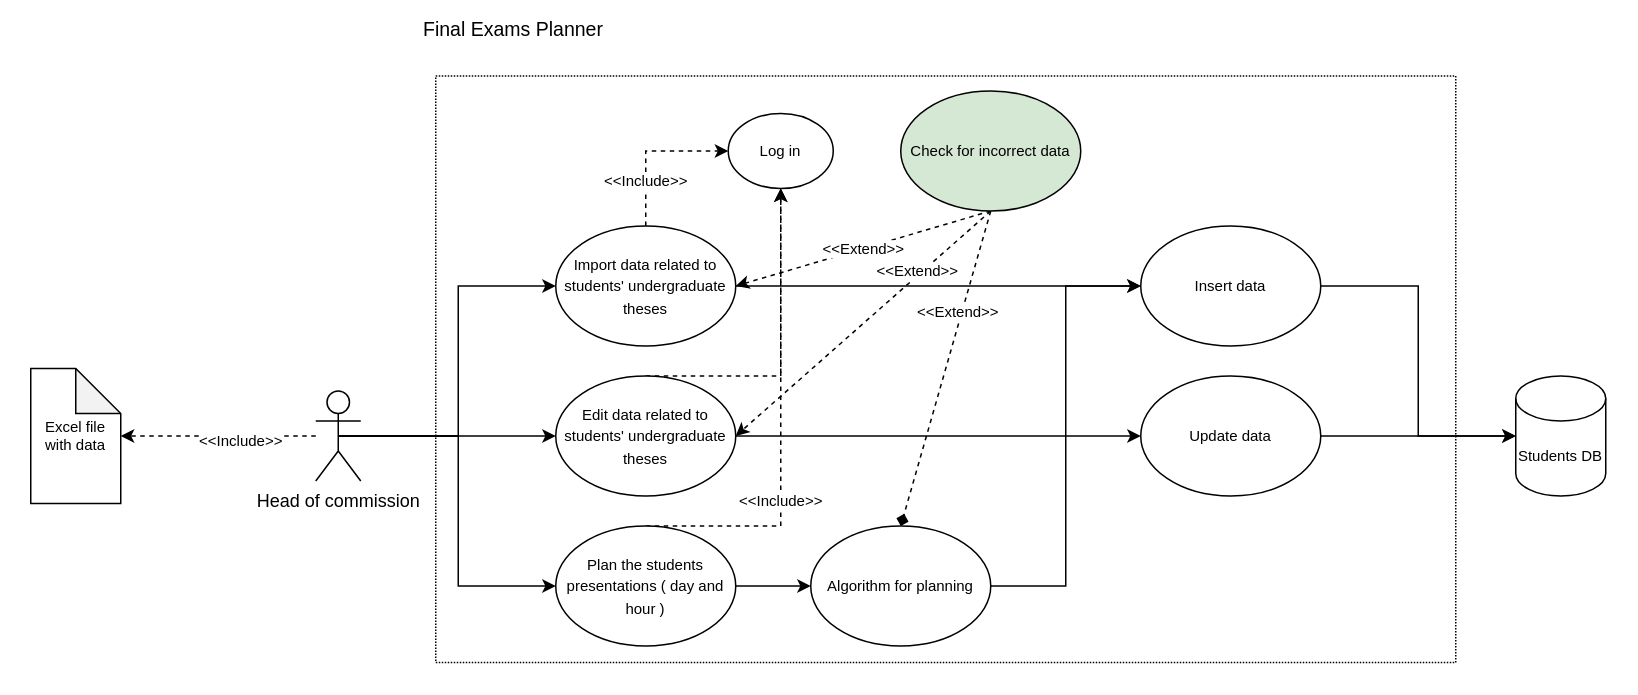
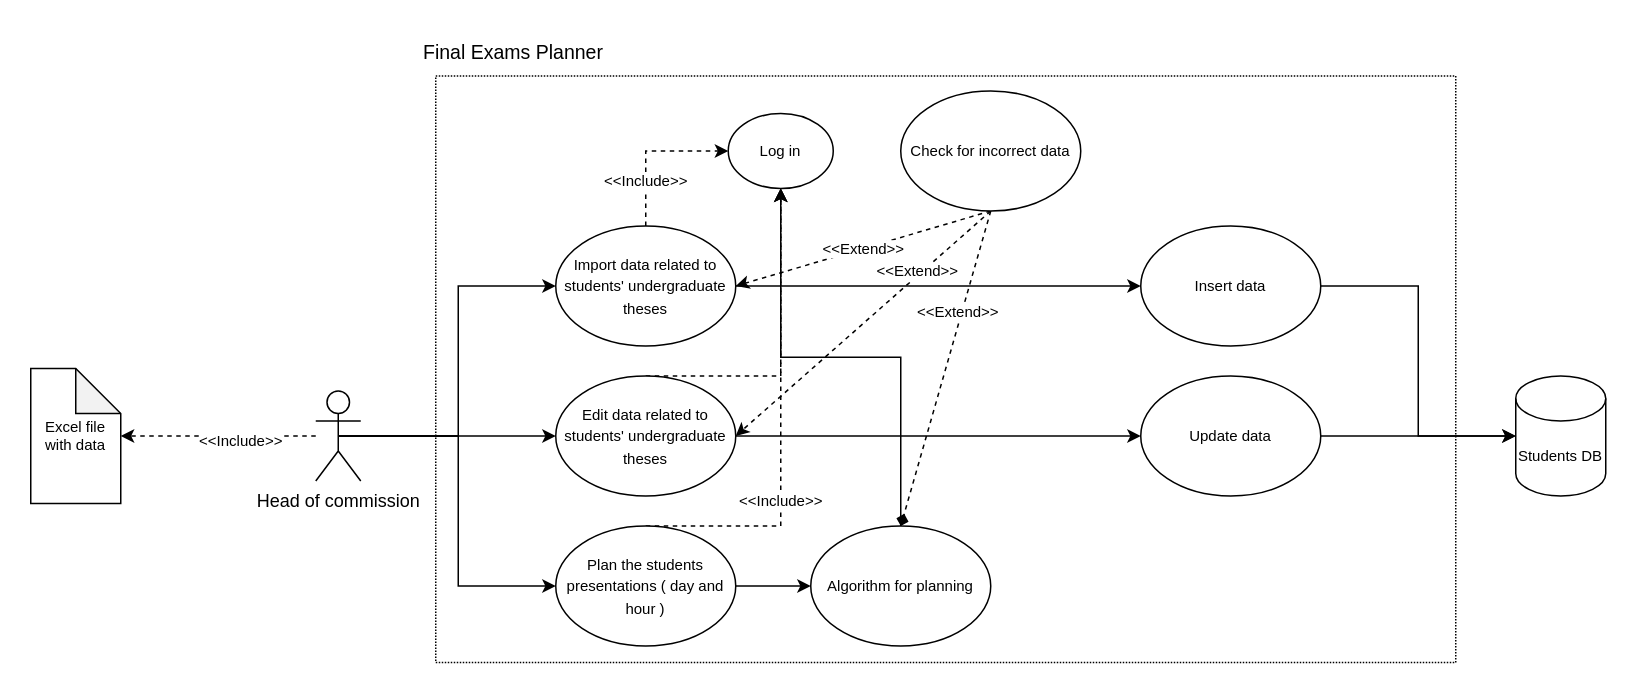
node "Final Exams Planner": moved (518, 23) -> (518, 46)
node "Check for incorrect data": fillcolor #d5e8d4 -> #ffffff
edge "Algorithm for planning" -> "Insert data": now "Algorithm for planning" -> "Log in"
